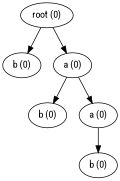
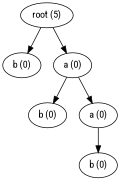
node "root (0)": label "root (0)" -> "root (5)"
